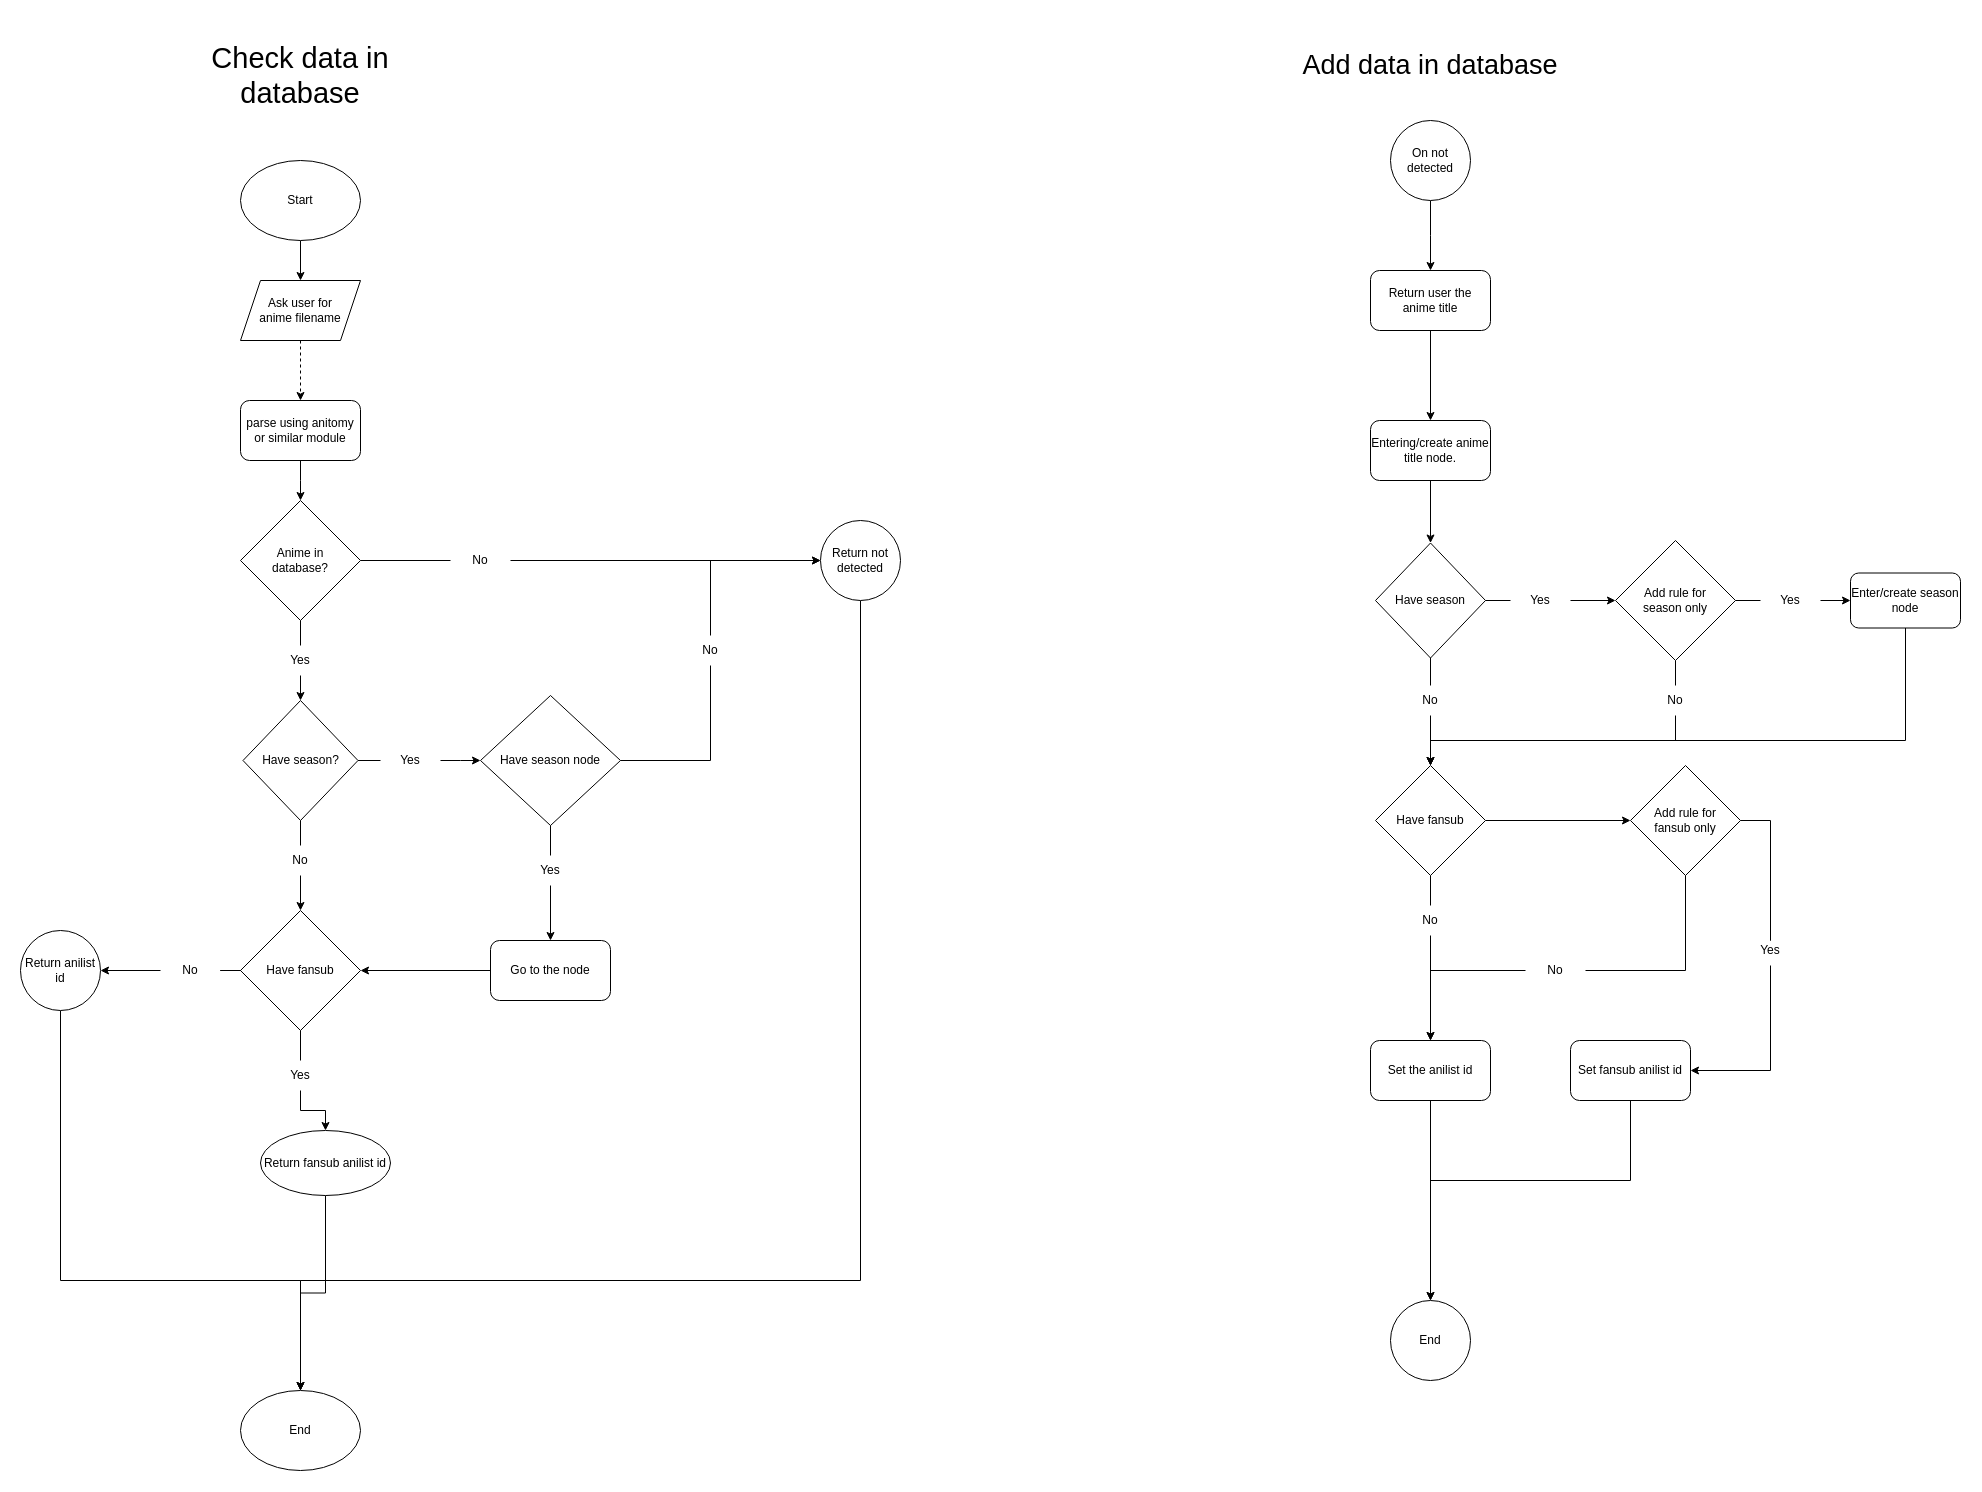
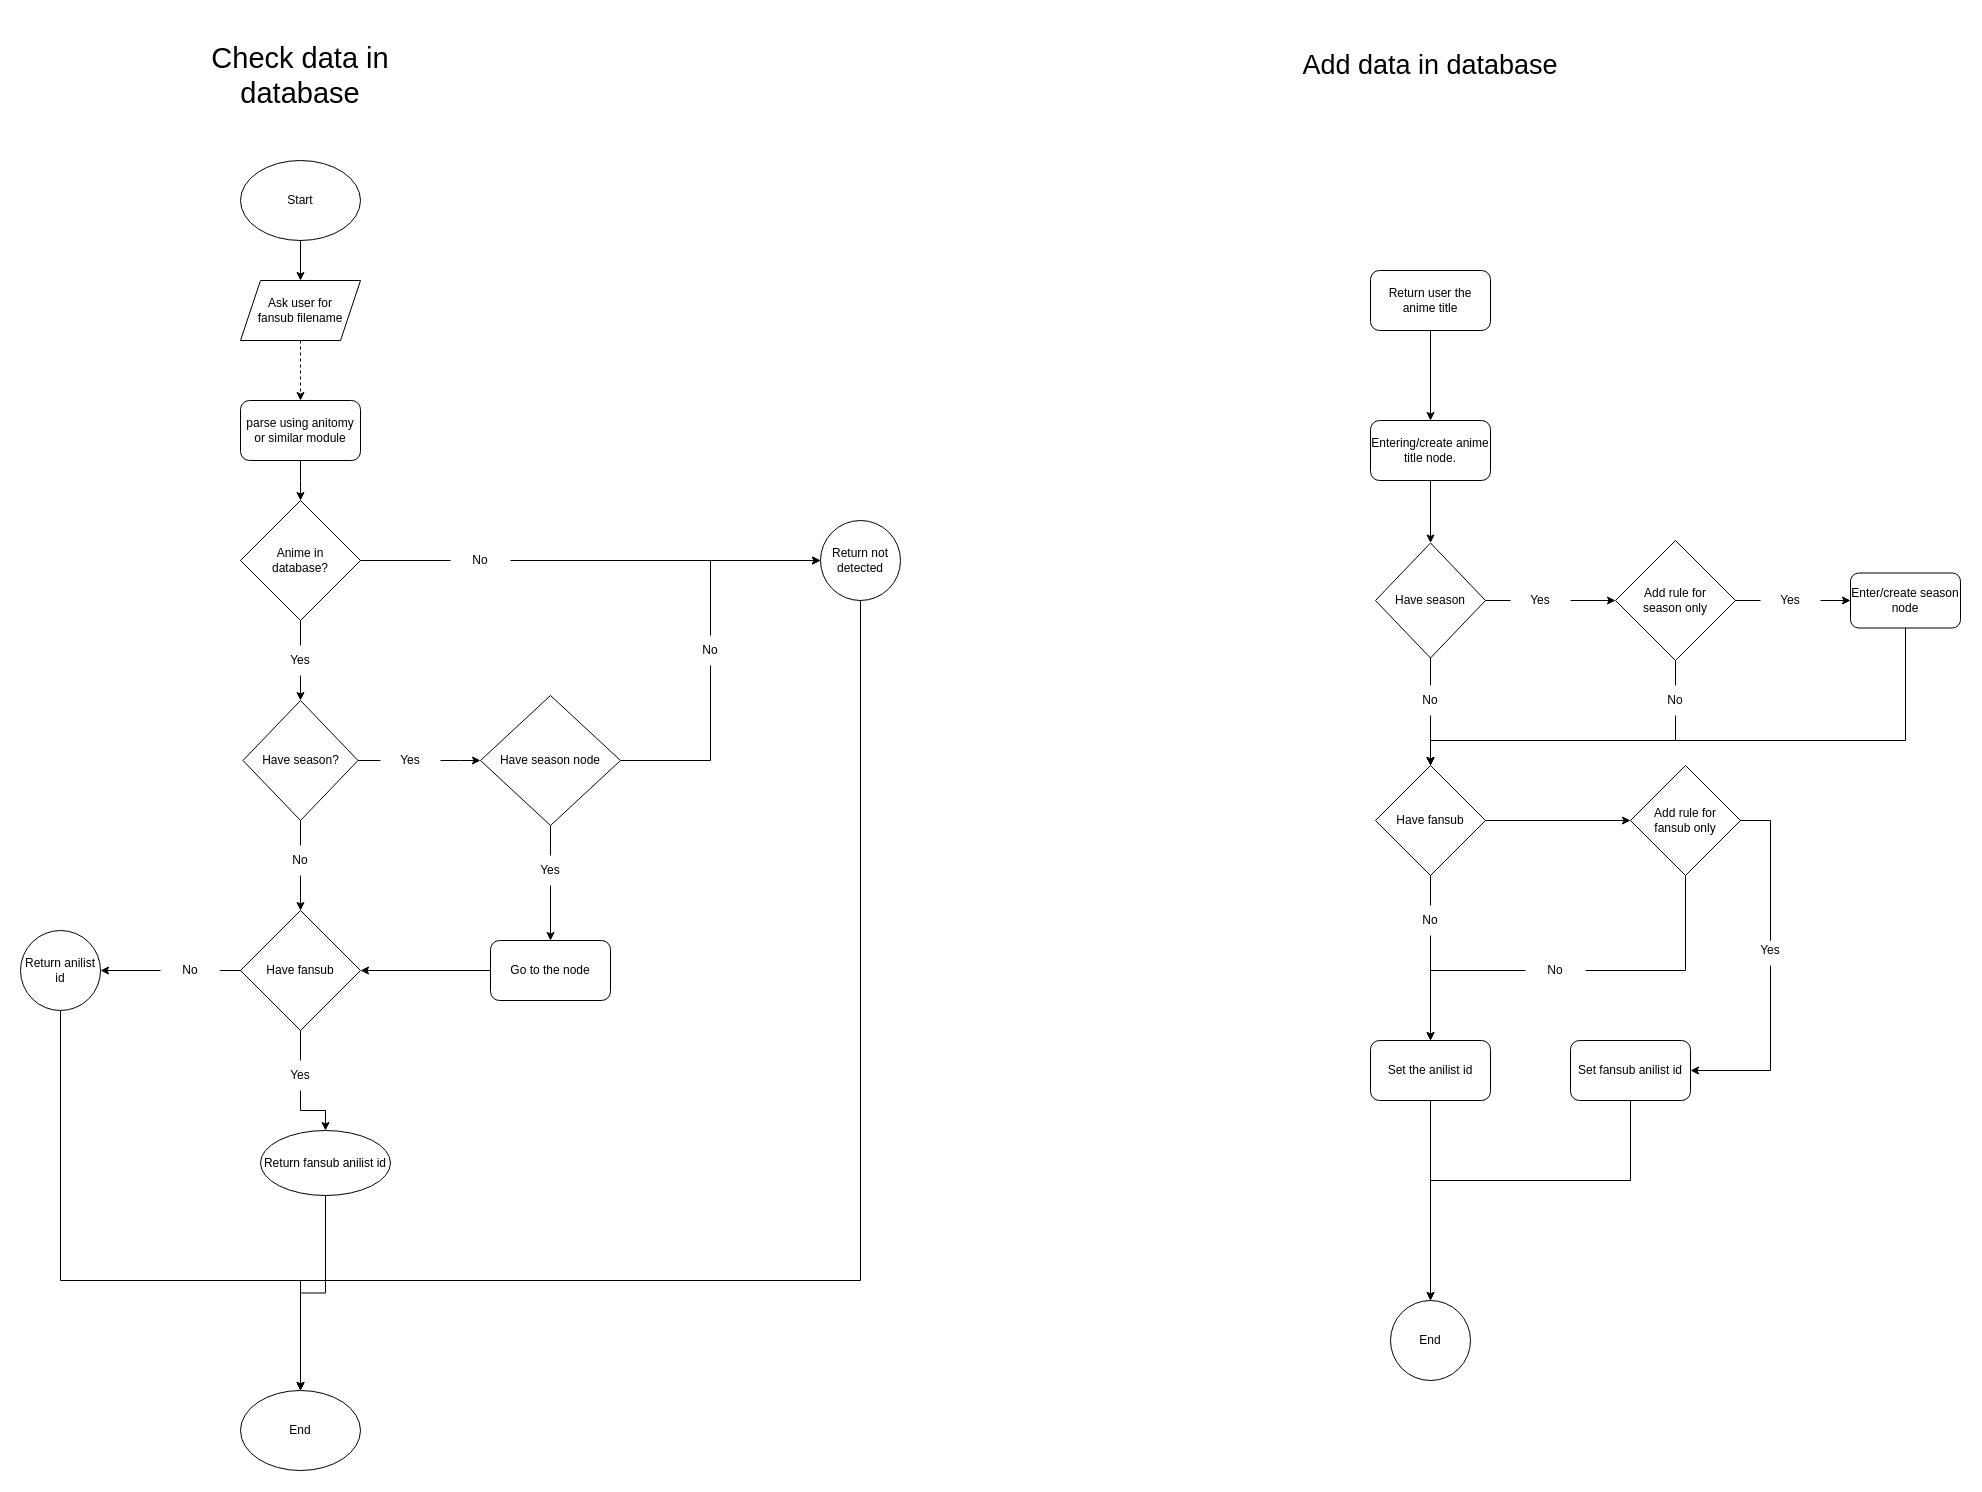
node "On not detected": removed
edge "On not detected" -> "Return user the anime title": removed
node "Ask user for anime filename": label "Ask user for anime filename" -> "Ask user for fansub filename"
